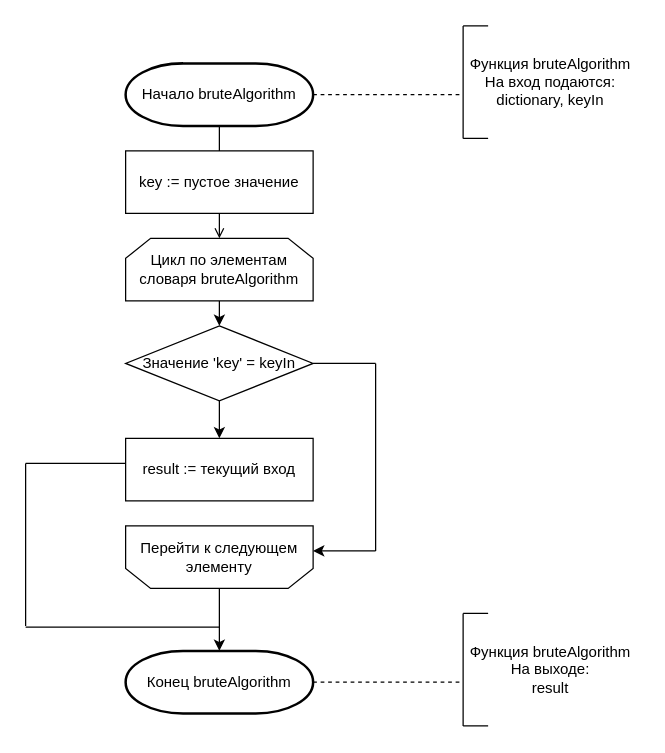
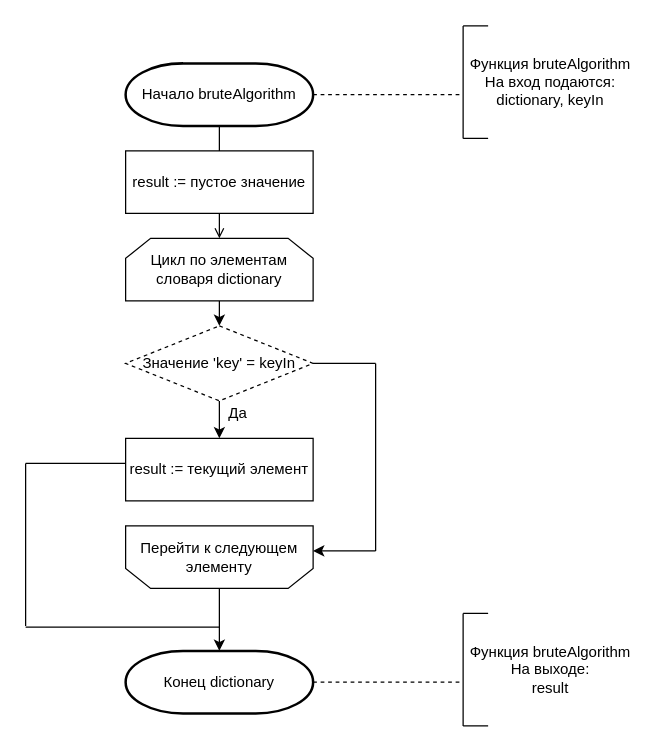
node "key := пустое значение": label "key := пустое значение" -> "result := пустое значение"
node "Цикл по элементам словаря bruteAlgorithm": label "Цикл по элементам словаря bruteAlgorithm" -> "Цикл по элементам словаря dictionary"
node "Значение 'key' = keyIn": style solid -> dashed
node "Да": added
node "result := текущий вход": label "result := текущий вход" -> "result := текущий элемент"
node "Конец bruteAlgorithm": label "Конец bruteAlgorithm" -> "Конец dictionary"
